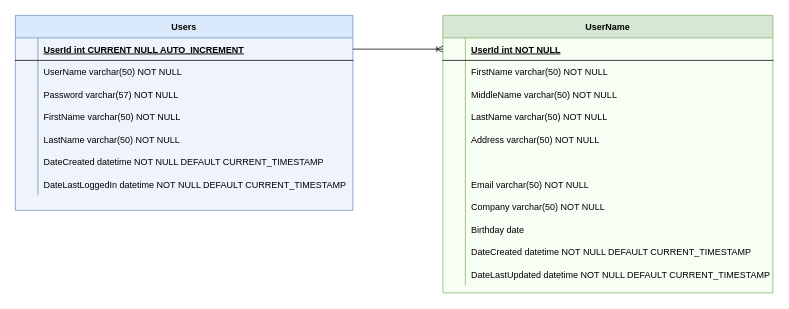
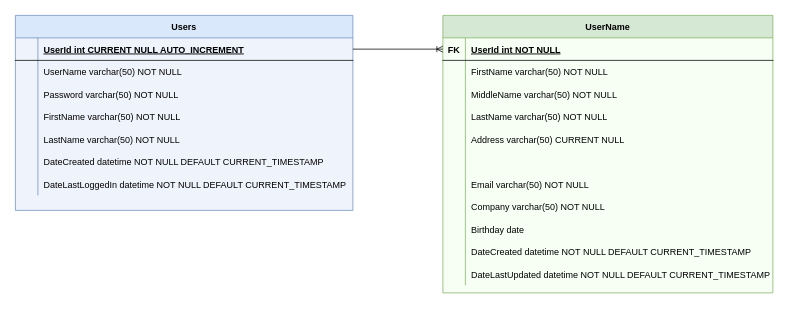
node "FK": added
node "Password varchar(57) NOT NULL": label "Password varchar(57) NOT NULL" -> "Password varchar(50) NOT NULL"
node "Address varchar(50) NOT NULL": label "Address varchar(50) NOT NULL" -> "Address varchar(50) CURRENT NULL"
